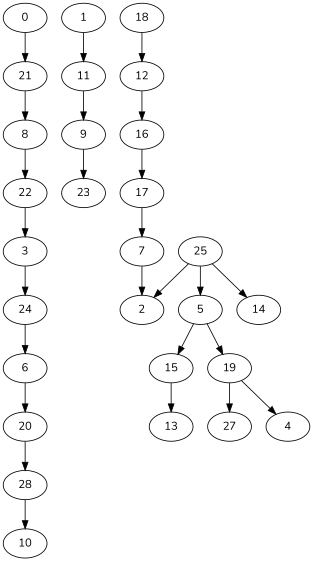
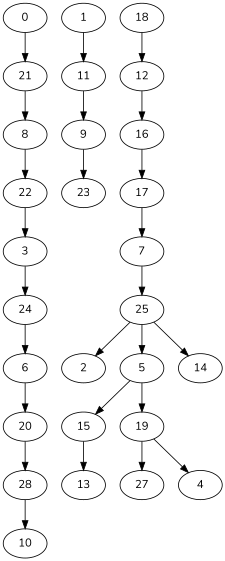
edge "7" -> "2": now "7" -> "25"
